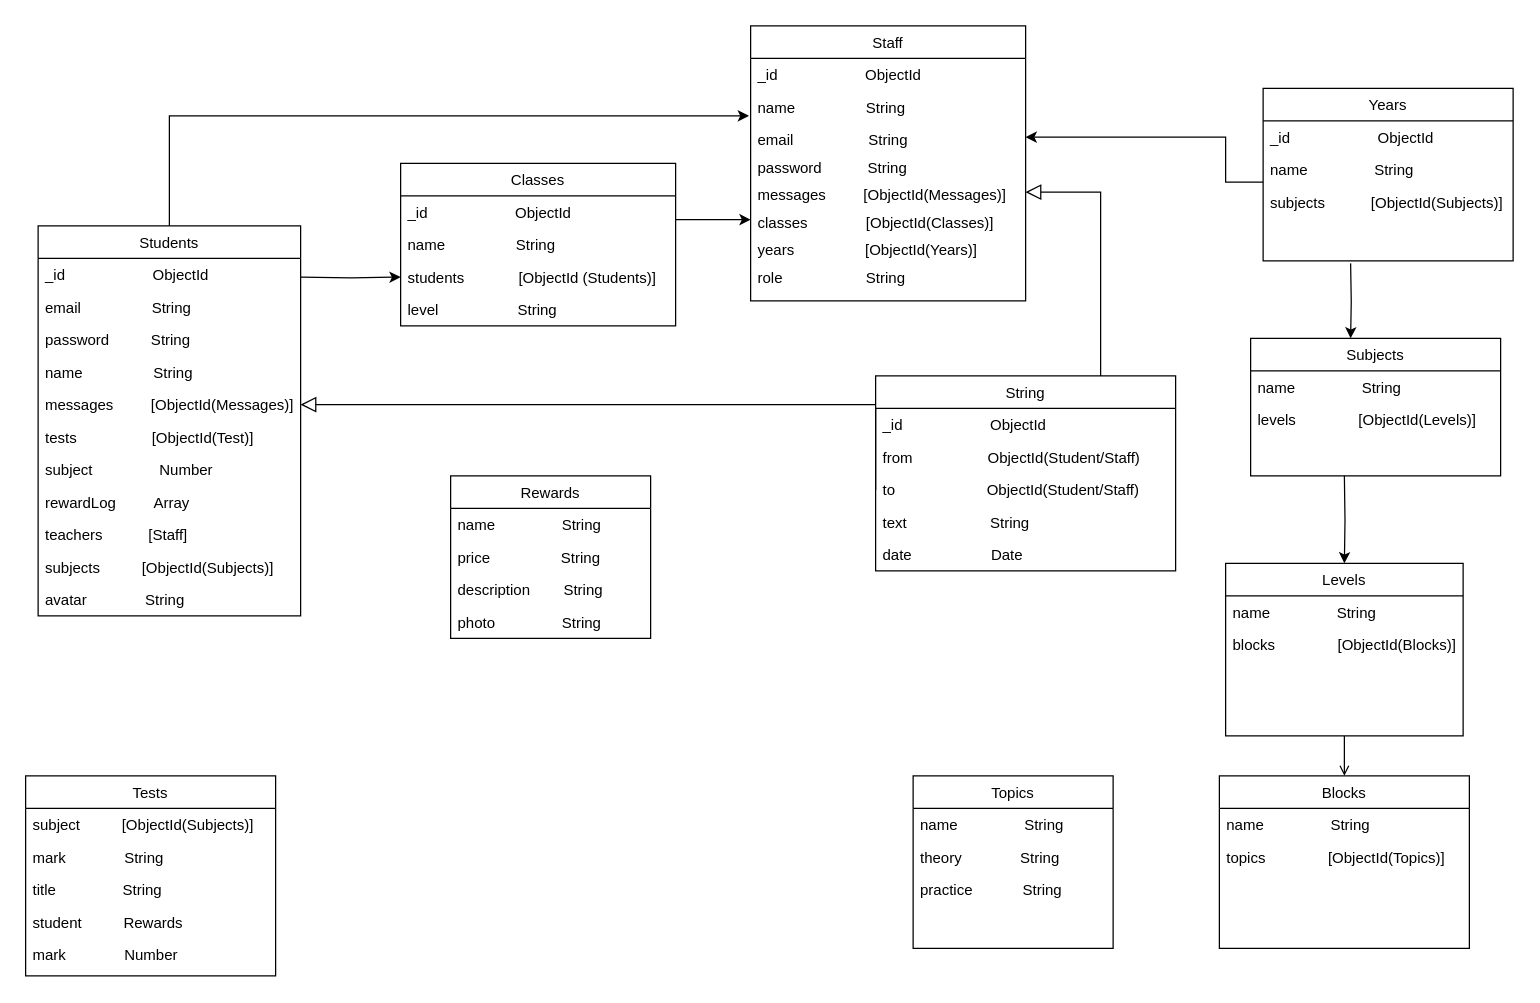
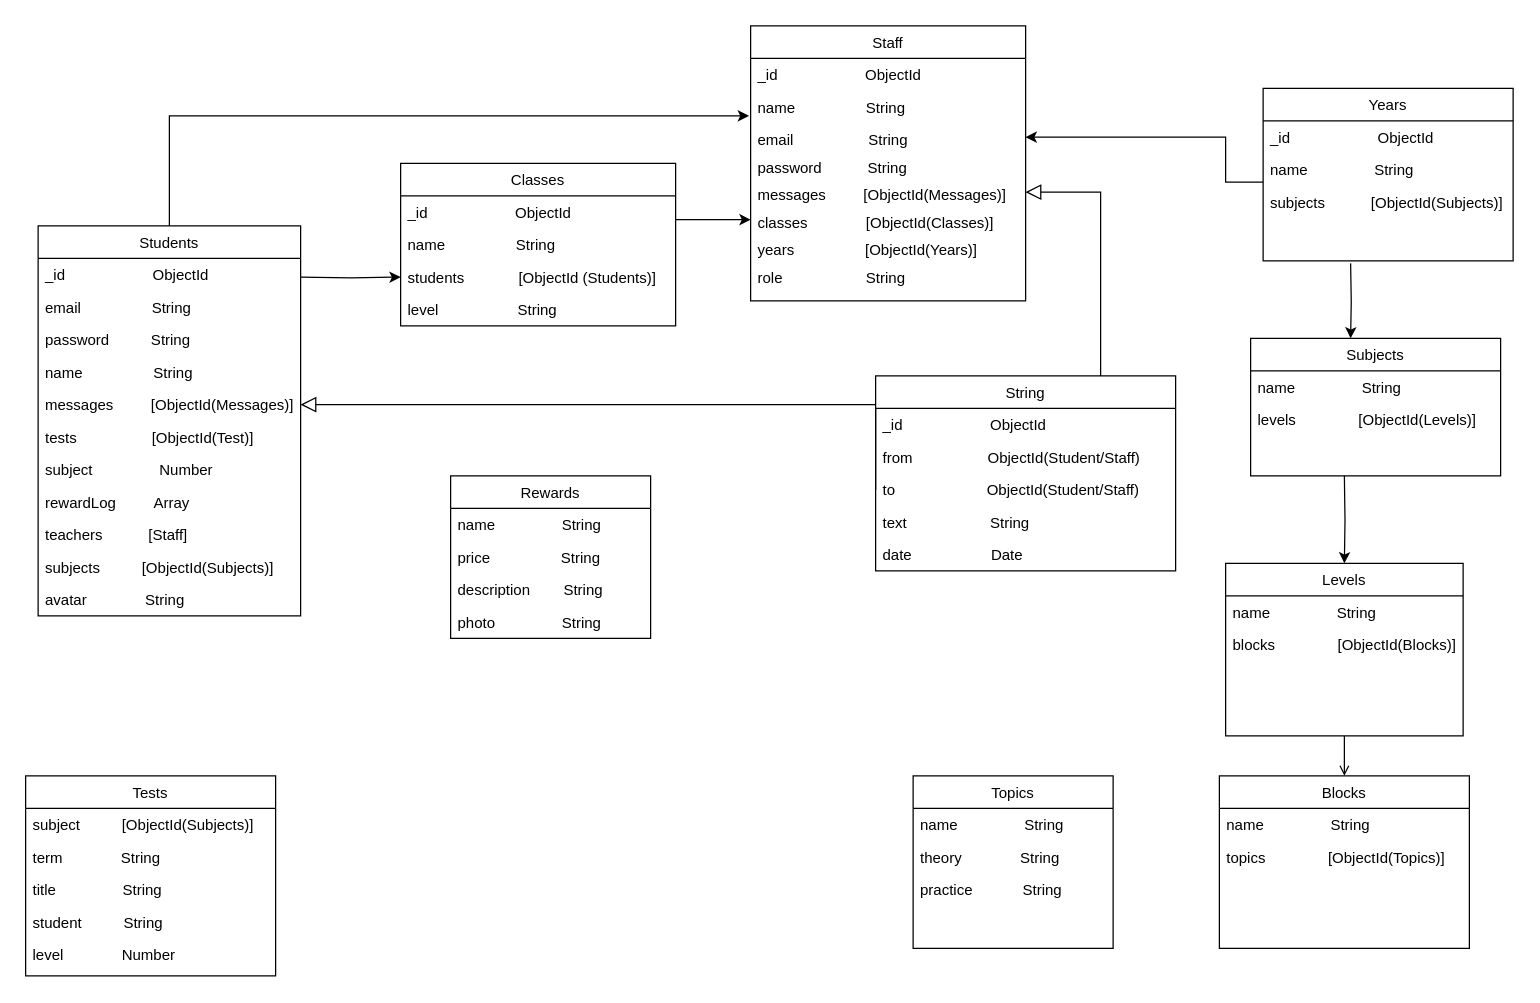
node "mark String": label "mark String" -> "term String"
node "student Rewards": label "student Rewards" -> "student String"
node "mark Number": label "mark Number" -> "level Number"
